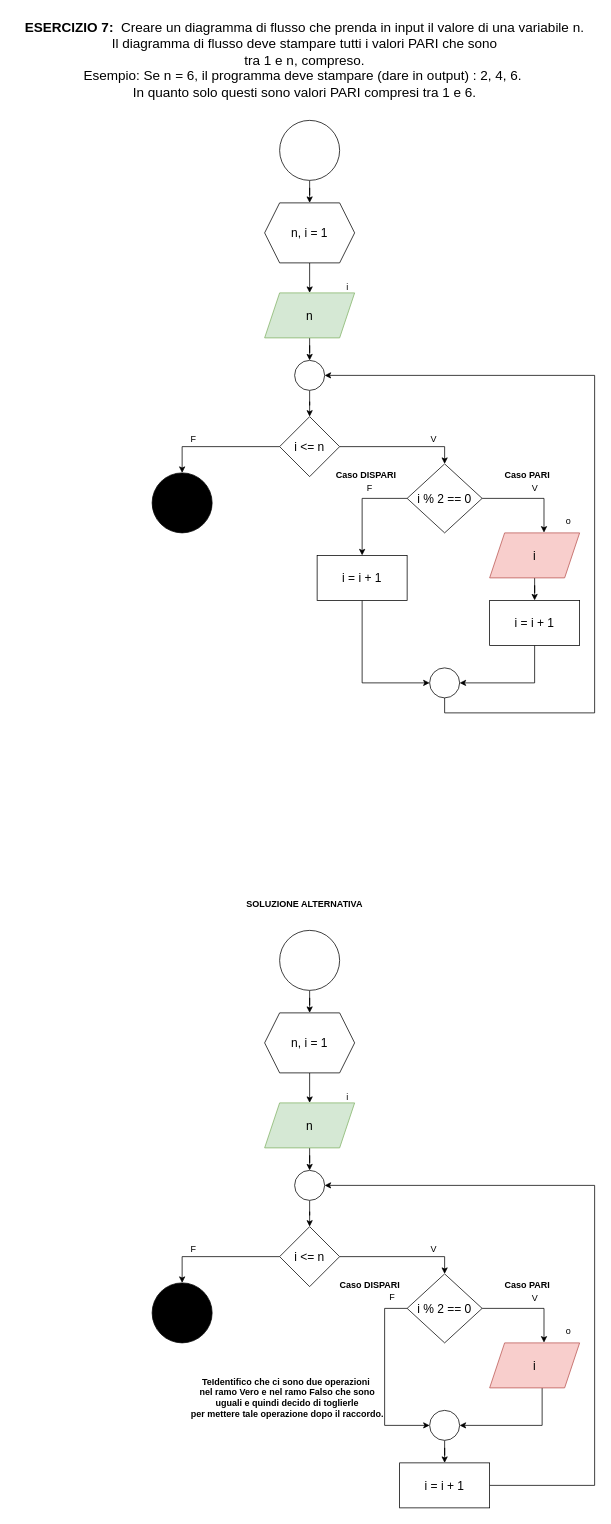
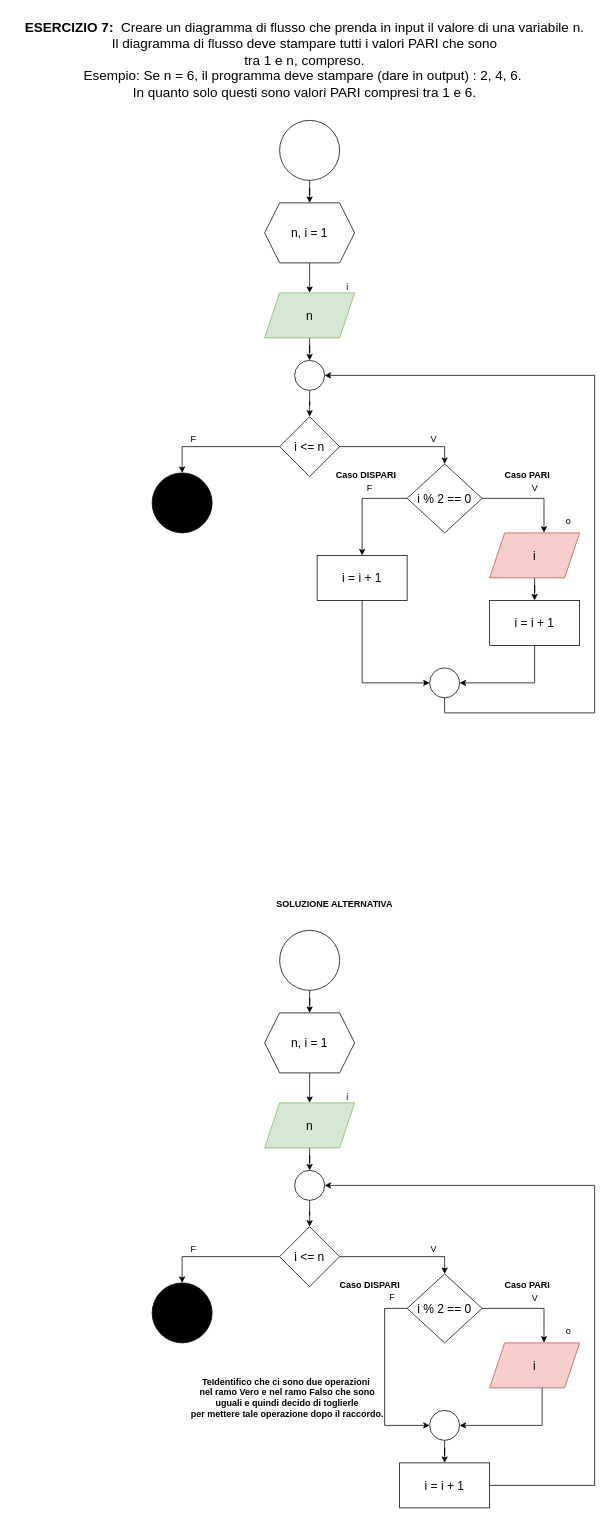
node "SOLUZIONE ALTERNATIVA": moved (304, 904) -> (334, 904)
